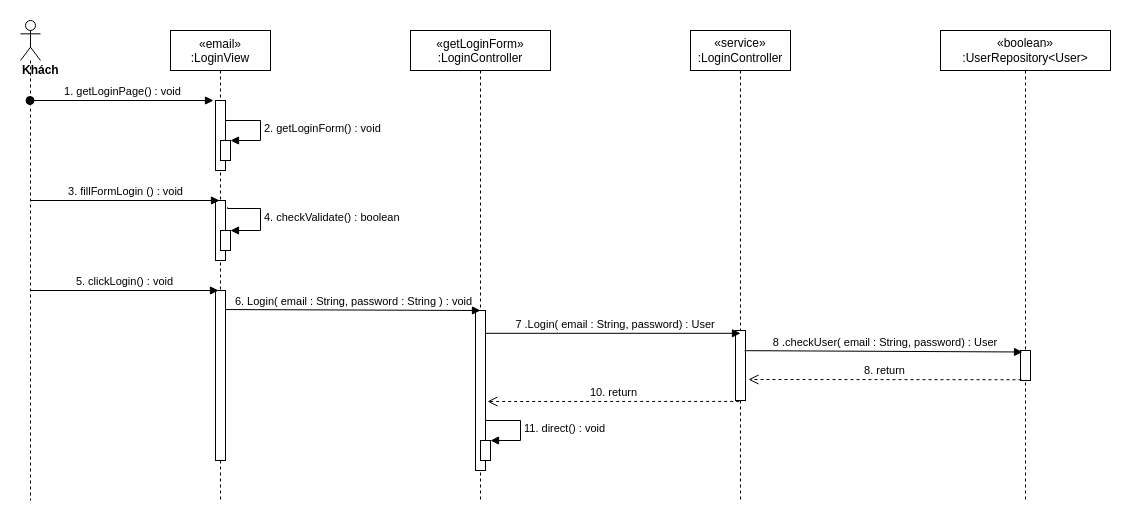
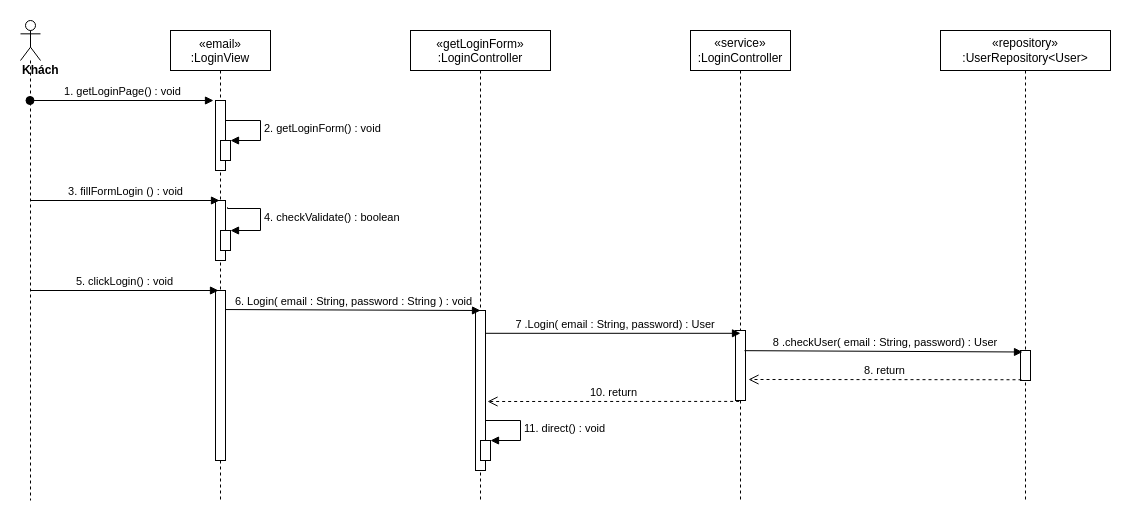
node "«boolean» :UserRepository<User>": label "«boolean» :UserRepository<User>" -> "«repository» :UserRepository<User>"
